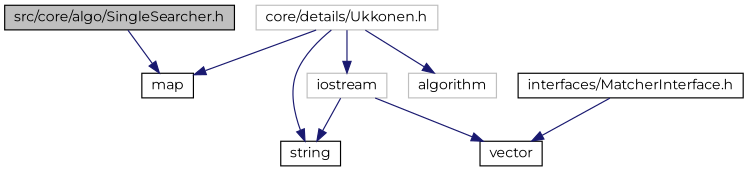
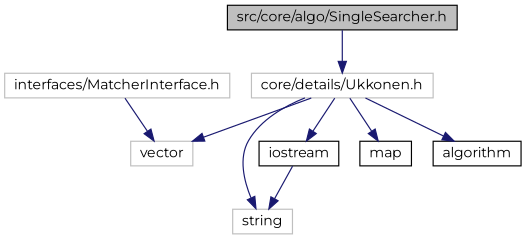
edge "src/core/algo/SingleSearcher.h" -> "map": now "src/core/algo/SingleSearcher.h" -> "core/details/Ukkonen.h"
node "iostream": color grey75 -> black
node "algorithm": color grey75 -> black
node "interfaces/MatcherInterface.h": color black -> grey75
edge "iostream" -> "vector": now "core/details/Ukkonen.h" -> "vector"
node "string": color black -> grey75
node "vector": color black -> grey75
